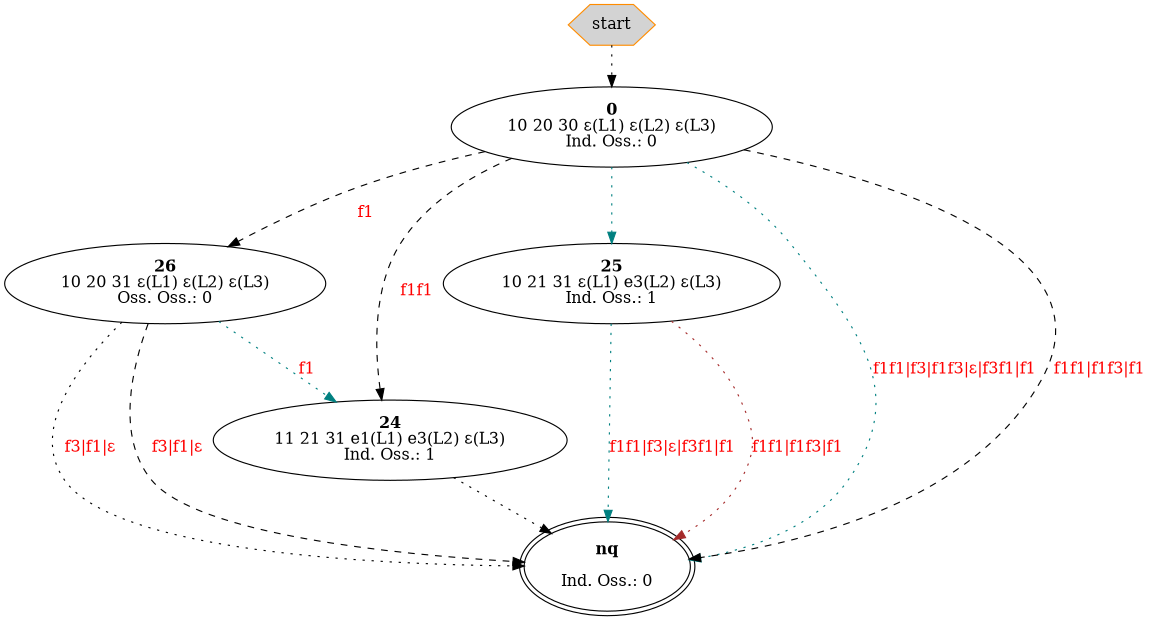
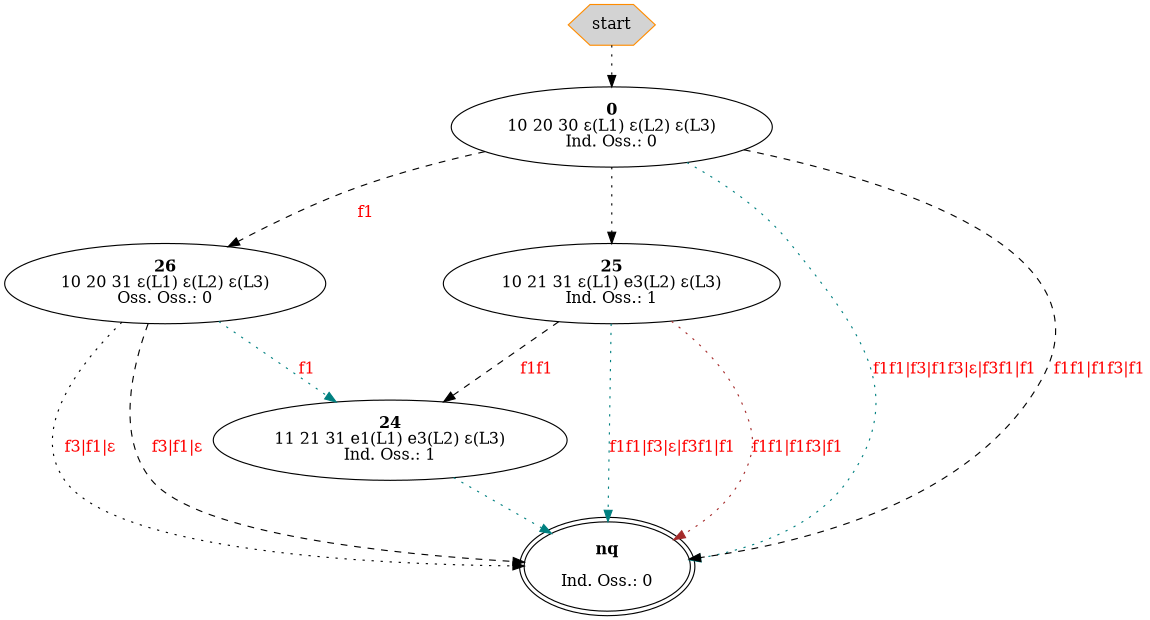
edge "0" -> "25": color teal -> black
edge "0" -> "24": now "25" -> "24"
edge "24" -> "nq": color black -> teal
